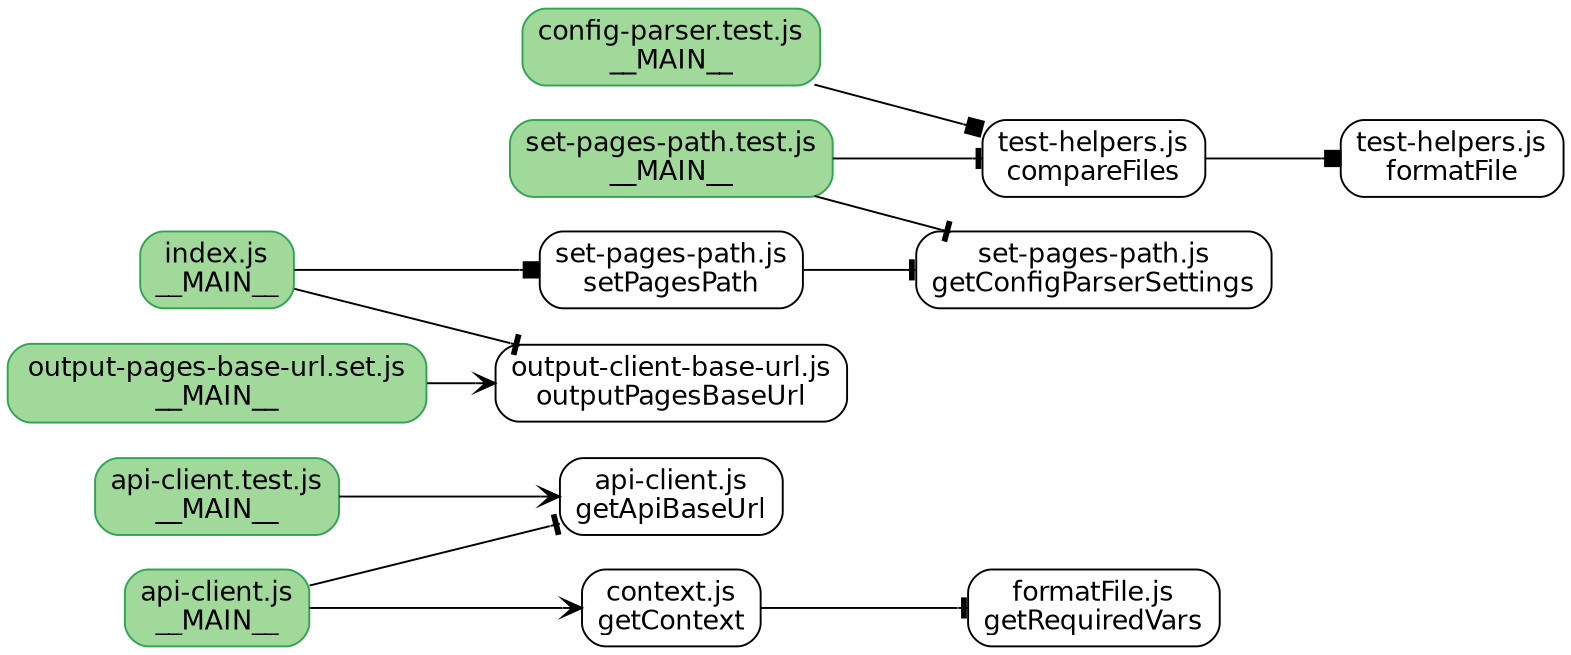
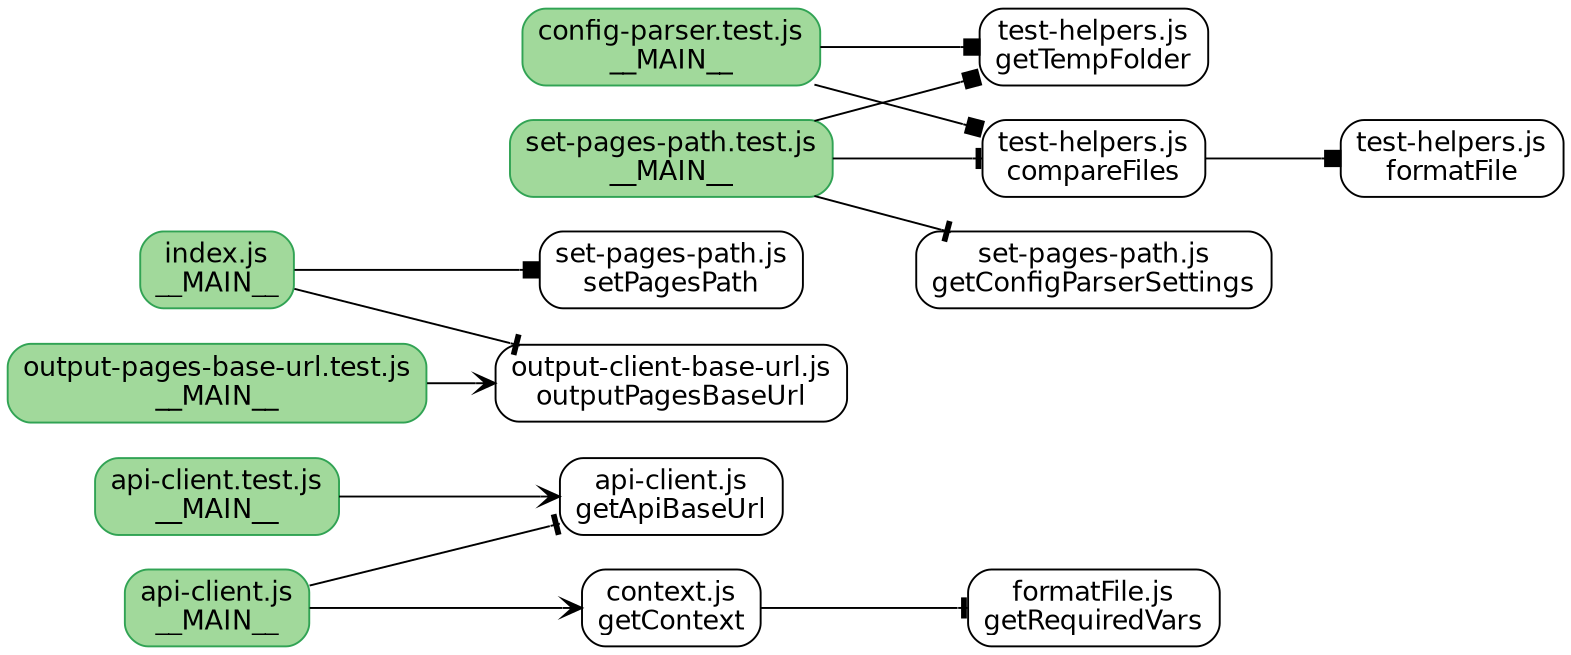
node "test-helpers.js getTempFolder": added
edge "set-pages-path.js setPagesPath" -> "set-pages-path.js getConfigParserSettings": removed
node "output-pages-base-url.set.js __MAIN__": label "output-pages-base-url.set.js __MAIN__" -> "output-pages-base-url.test.js __MAIN__"
